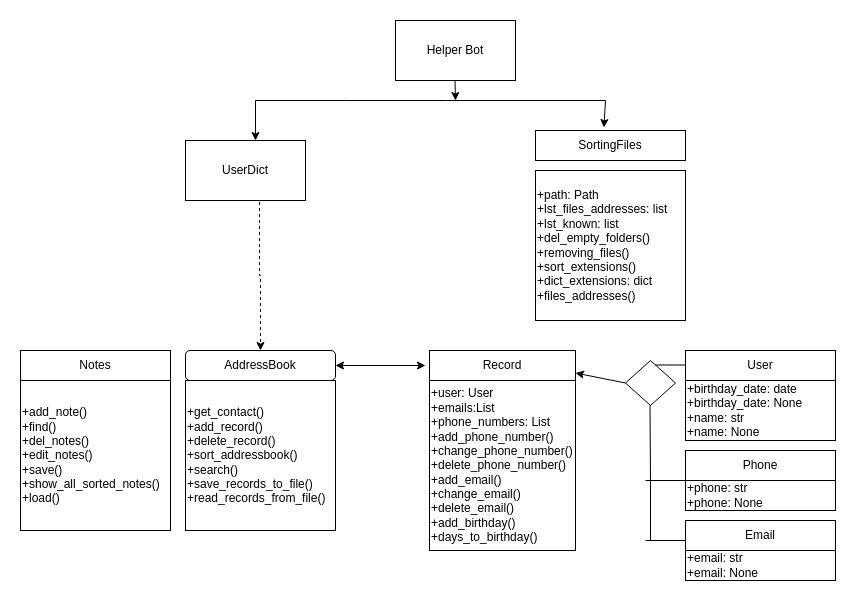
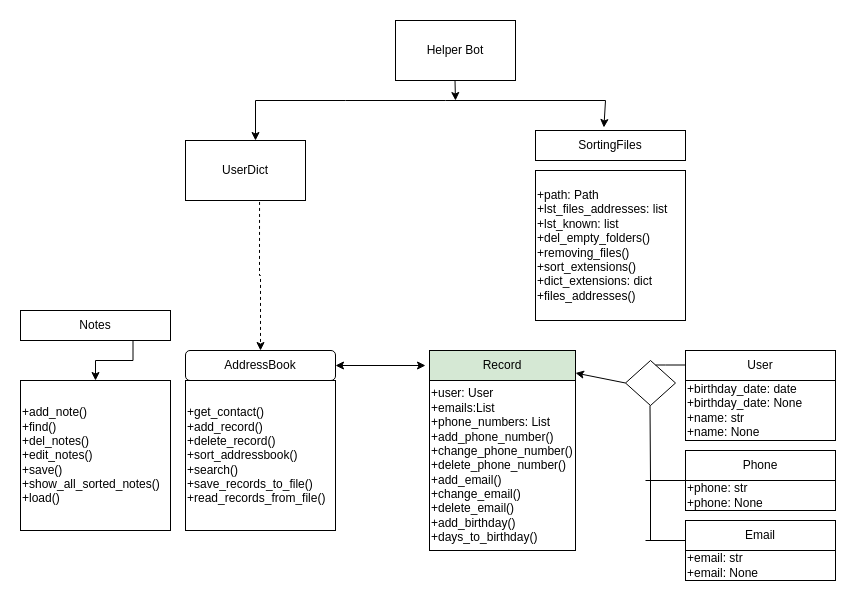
node "Notes": moved (96, 366) -> (96, 326)
node "Record": fillcolor #ffffff -> #d5e8d4
